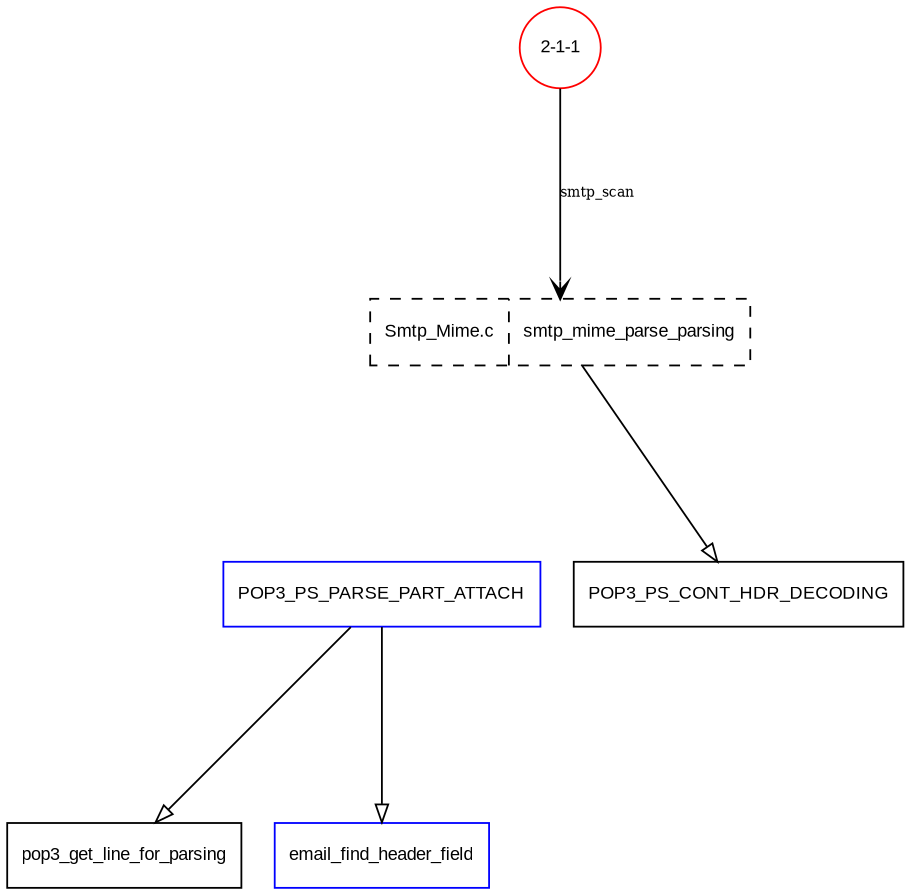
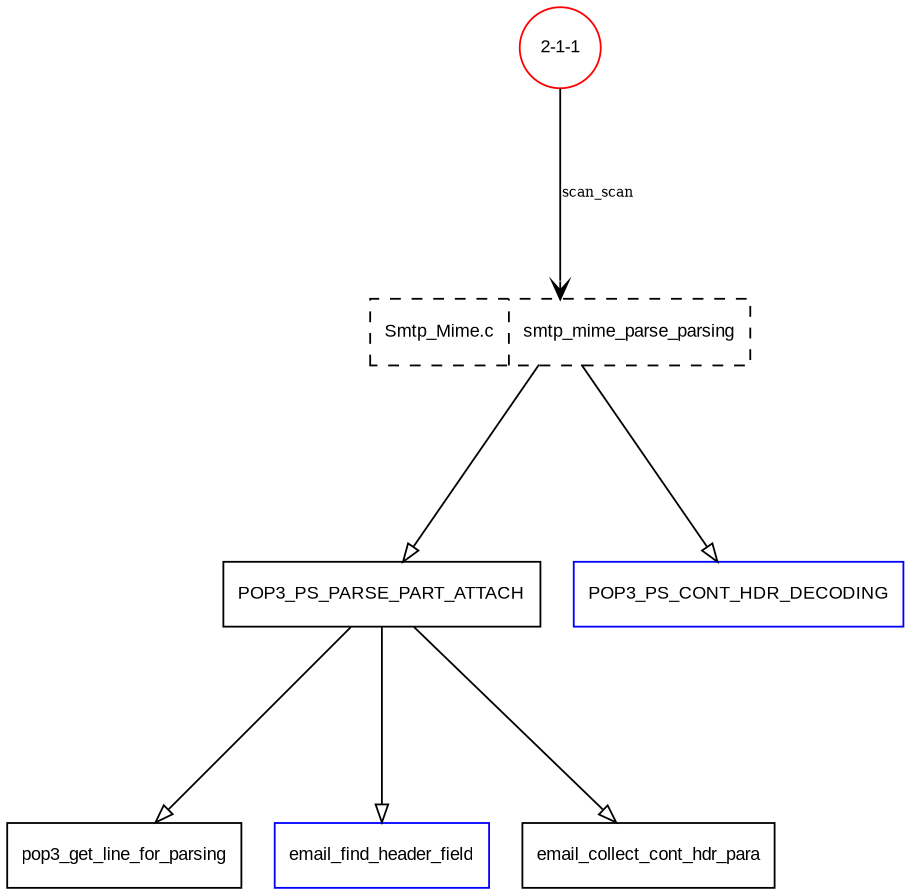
edge "2-1-1" -> "Smtp_Mime.c": label "smtp_scan" -> "scan_scan"
edge "Smtp_Mime.c" -> "POP3_PS_PARSE_PART_ATTACH": added
node "POP3_PS_PARSE_PART_ATTACH": color blue -> black
node "POP3_PS_CONT_HDR_DECODING": color black -> blue
node "email_collect_cont_hdr_para": added
